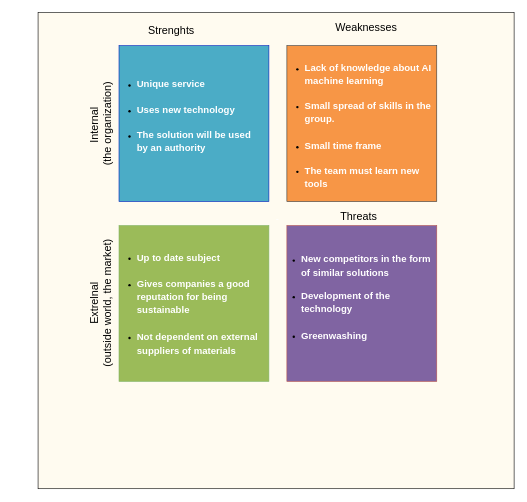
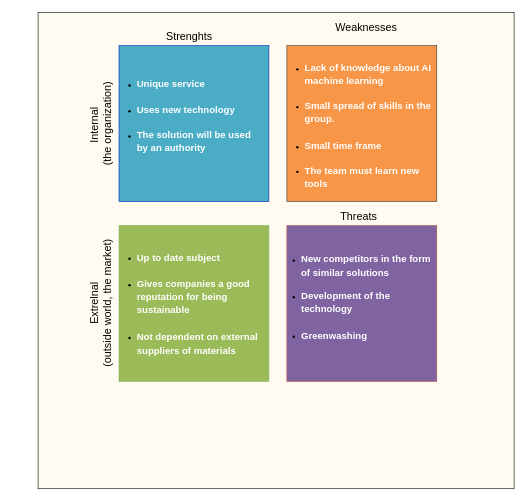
node "Strenghts": moved (173, 30) -> (191, 36)
